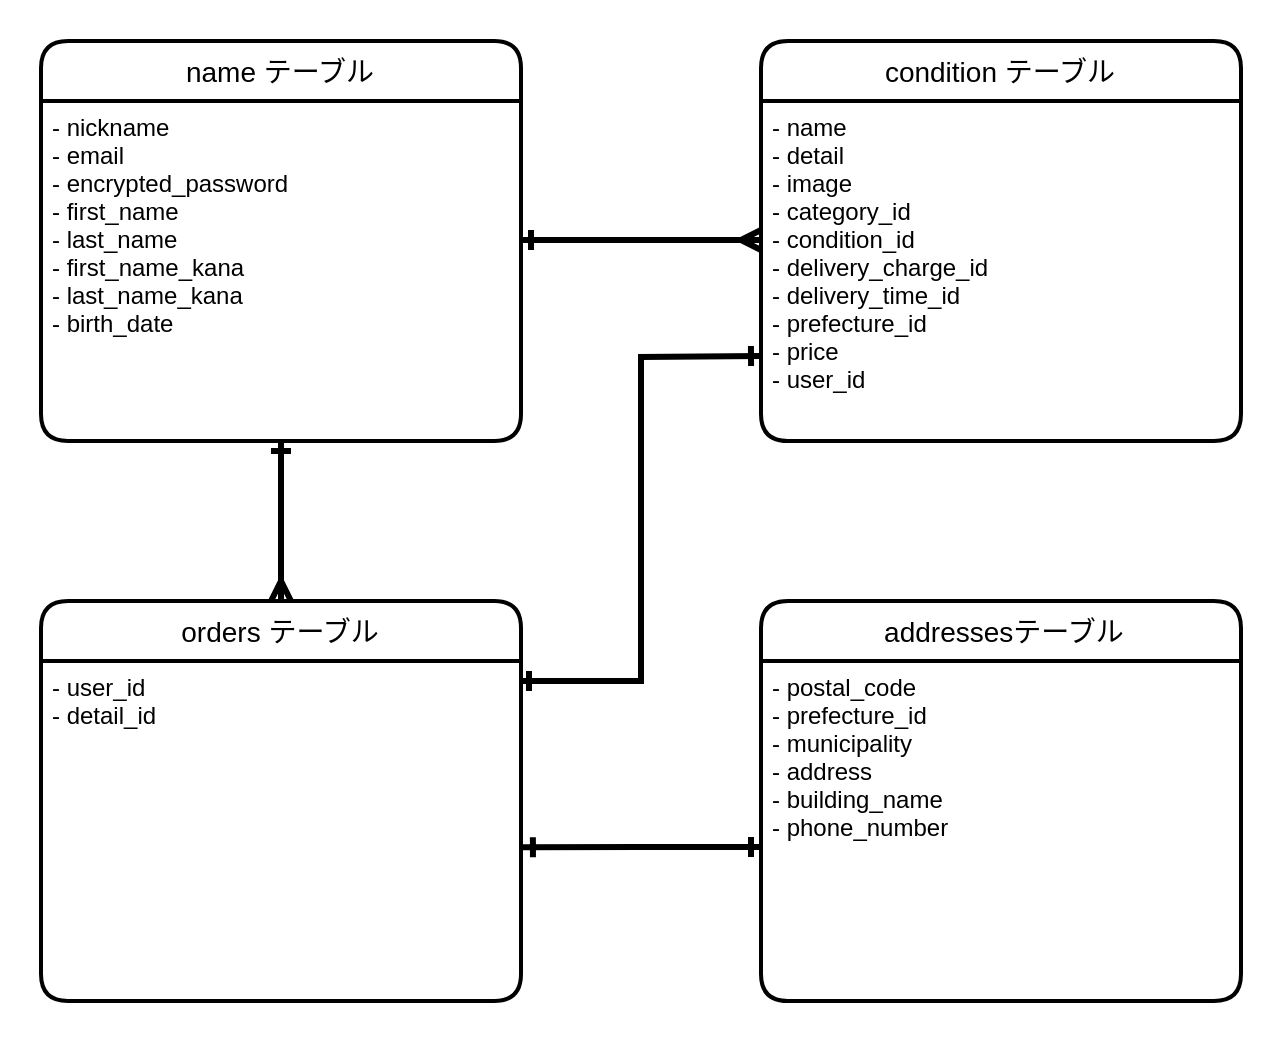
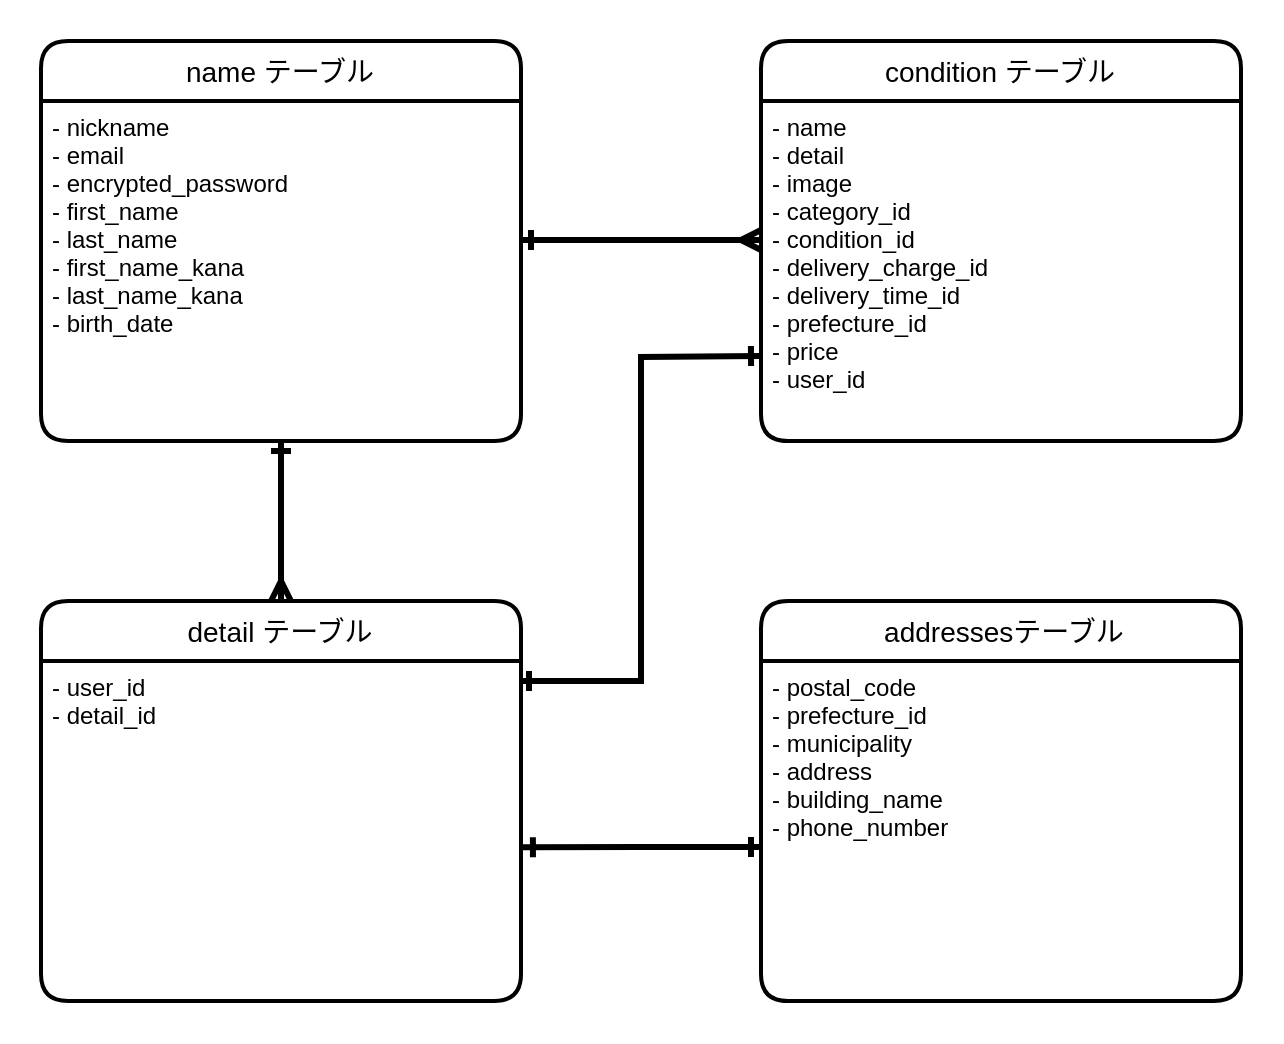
node "orders テーブル": label "orders テーブル" -> "detail テーブル"
